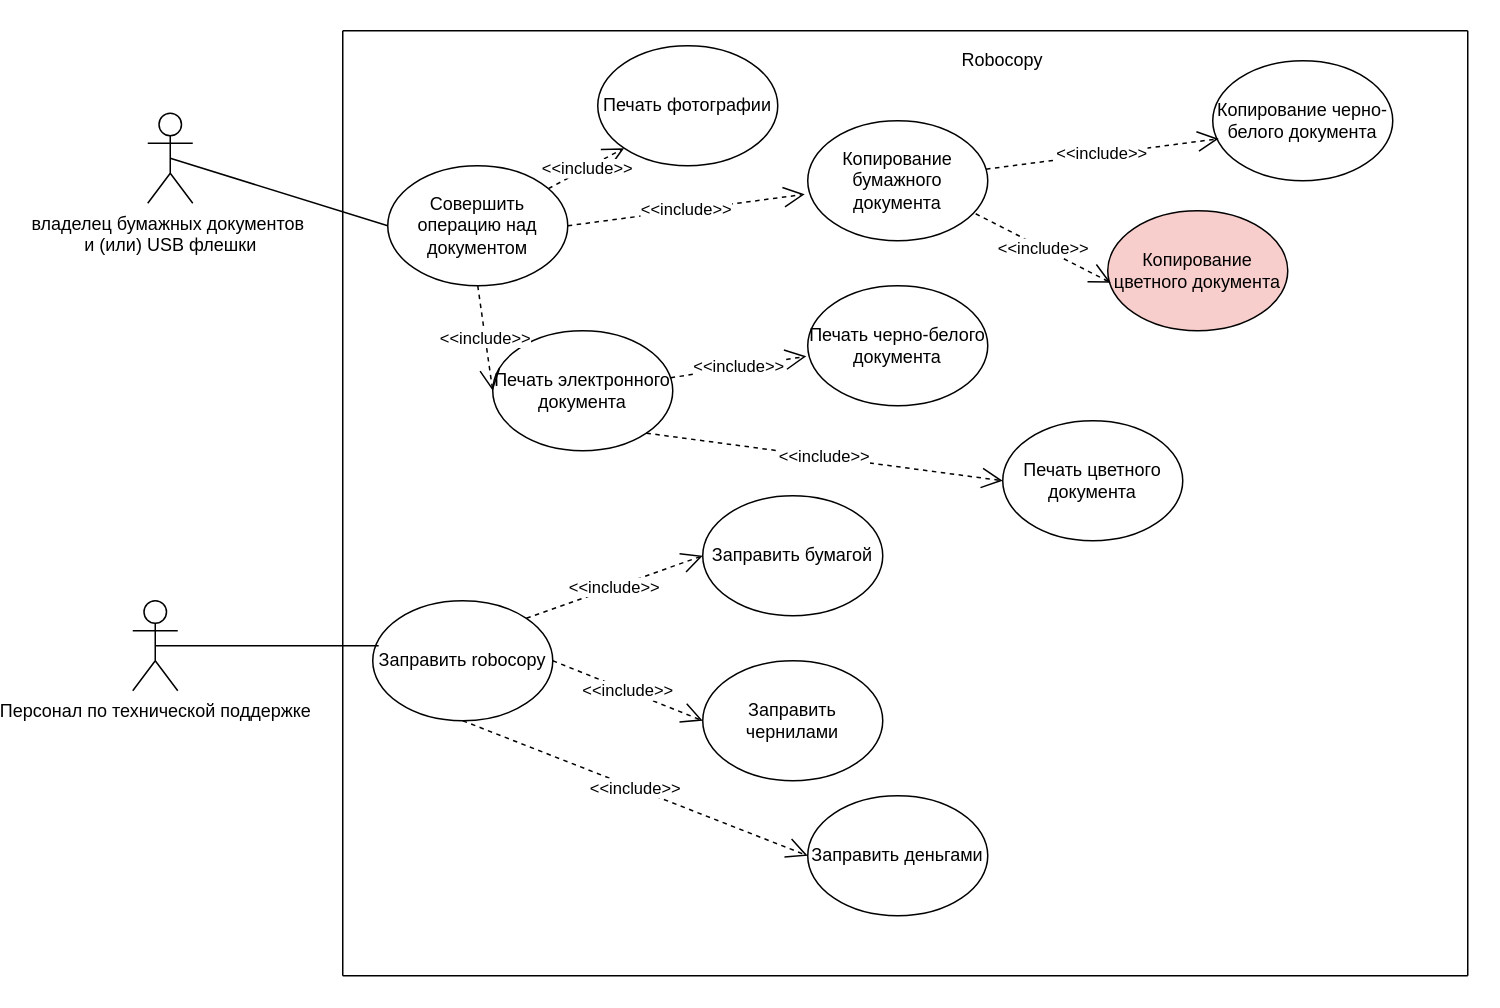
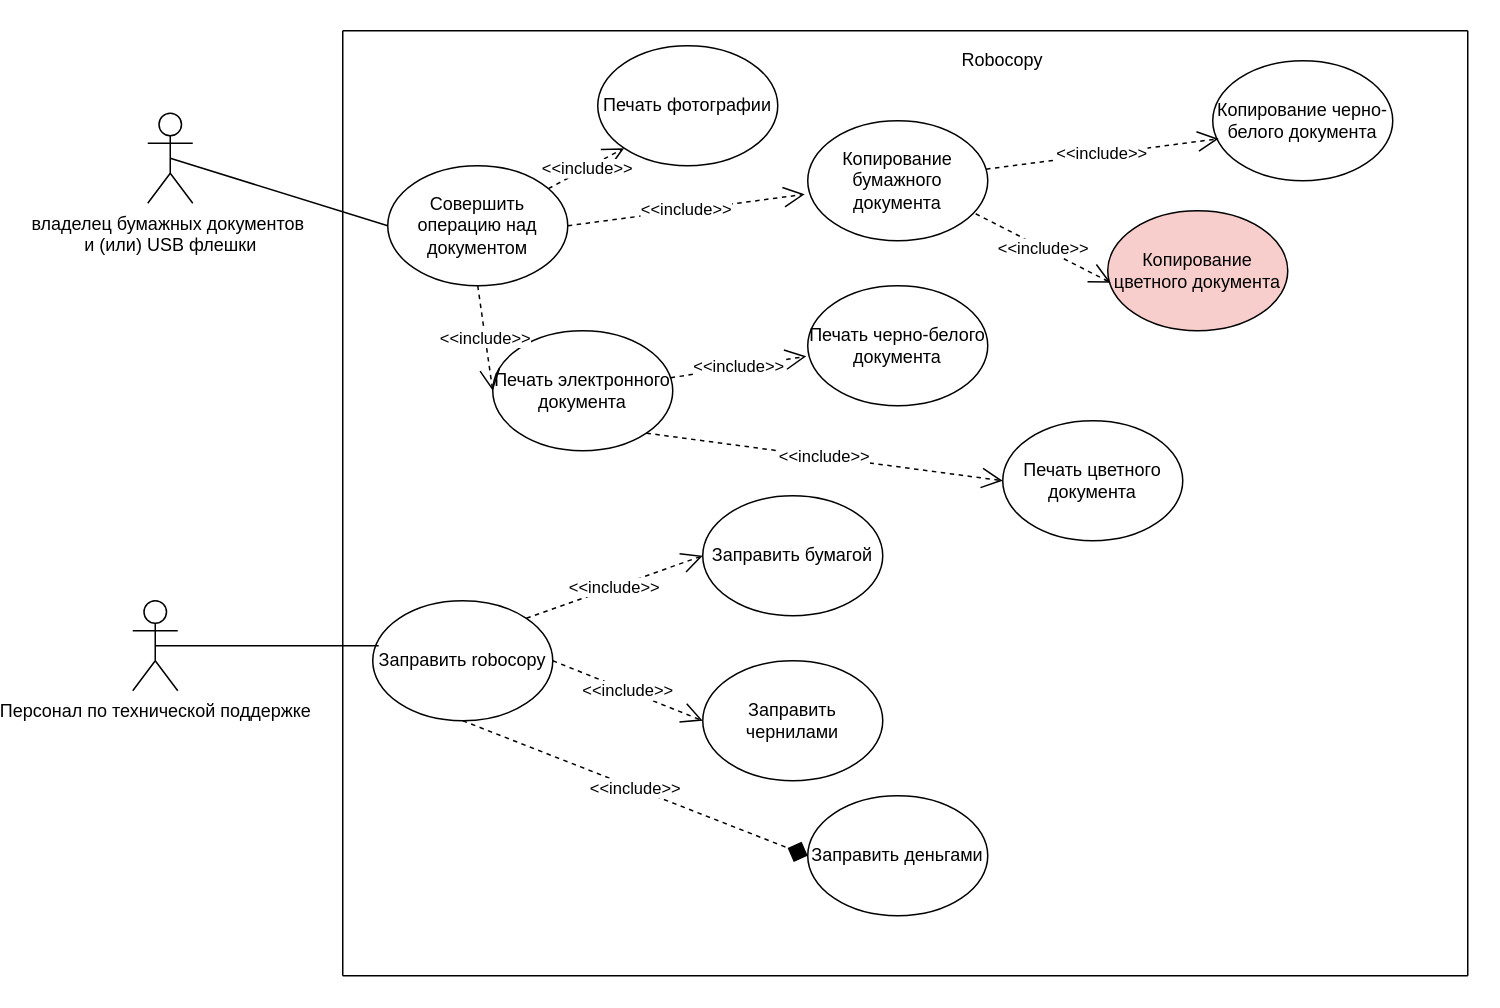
edge "Заправить robocopy" -> "Заправить деньгами": arrowhead open -> diamond
